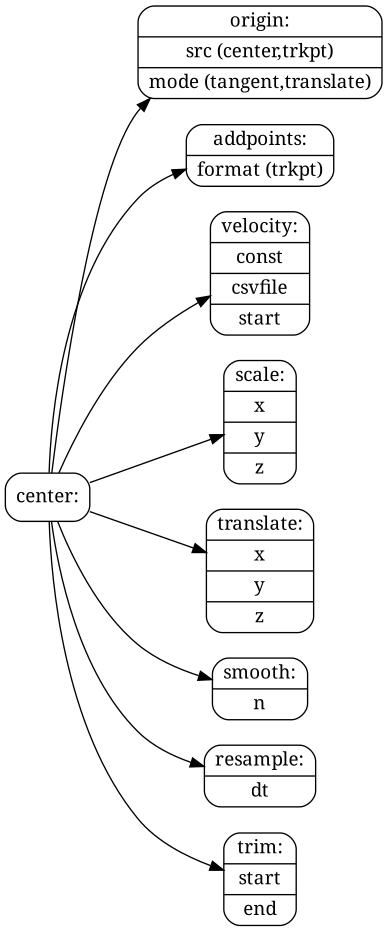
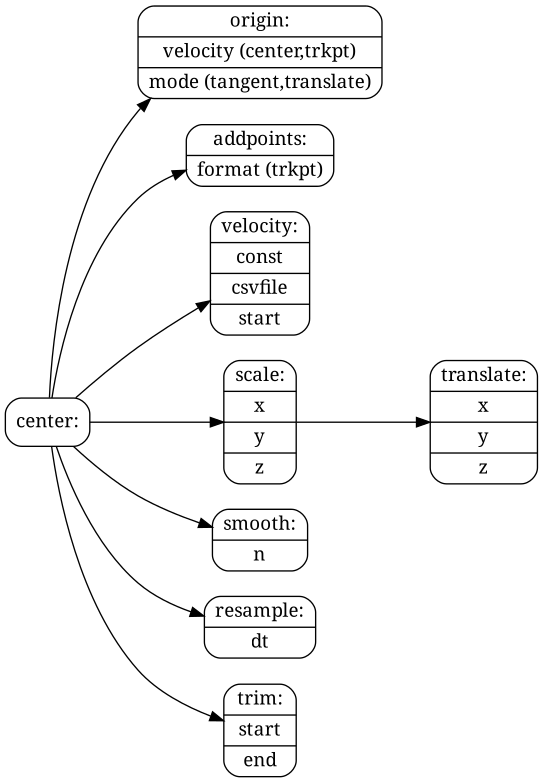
node "origin:": text "src (center,trkpt)" -> "velocity (center,trkpt)"
edge "center:" -> "translate:": now "scale:" -> "translate:"
